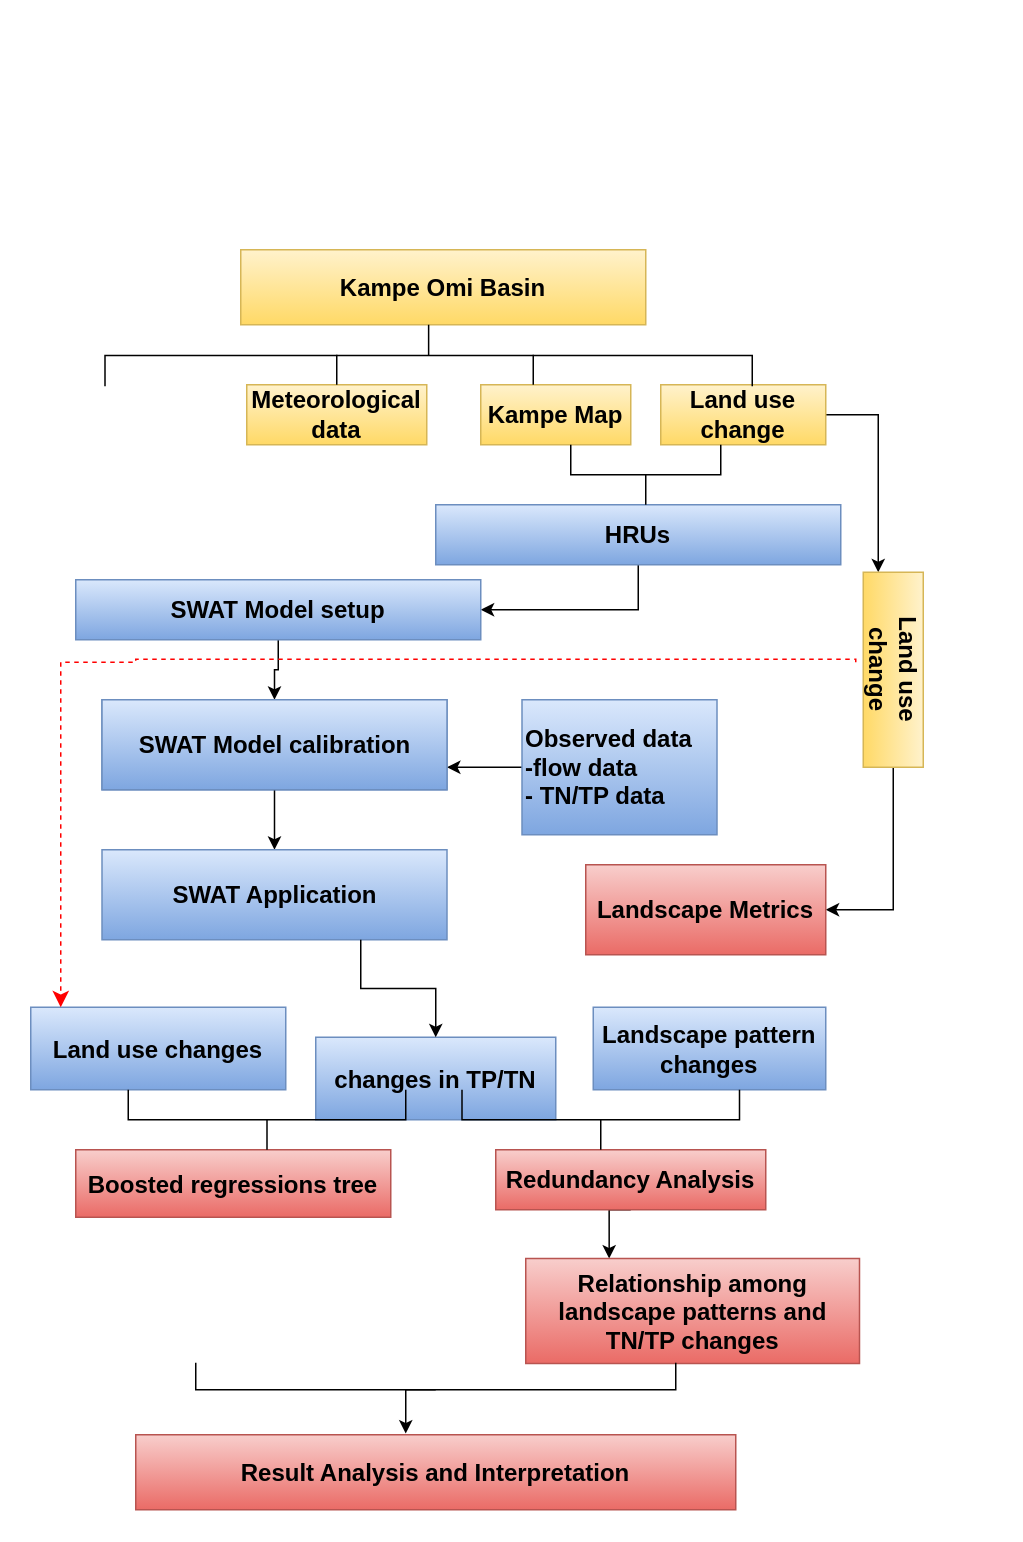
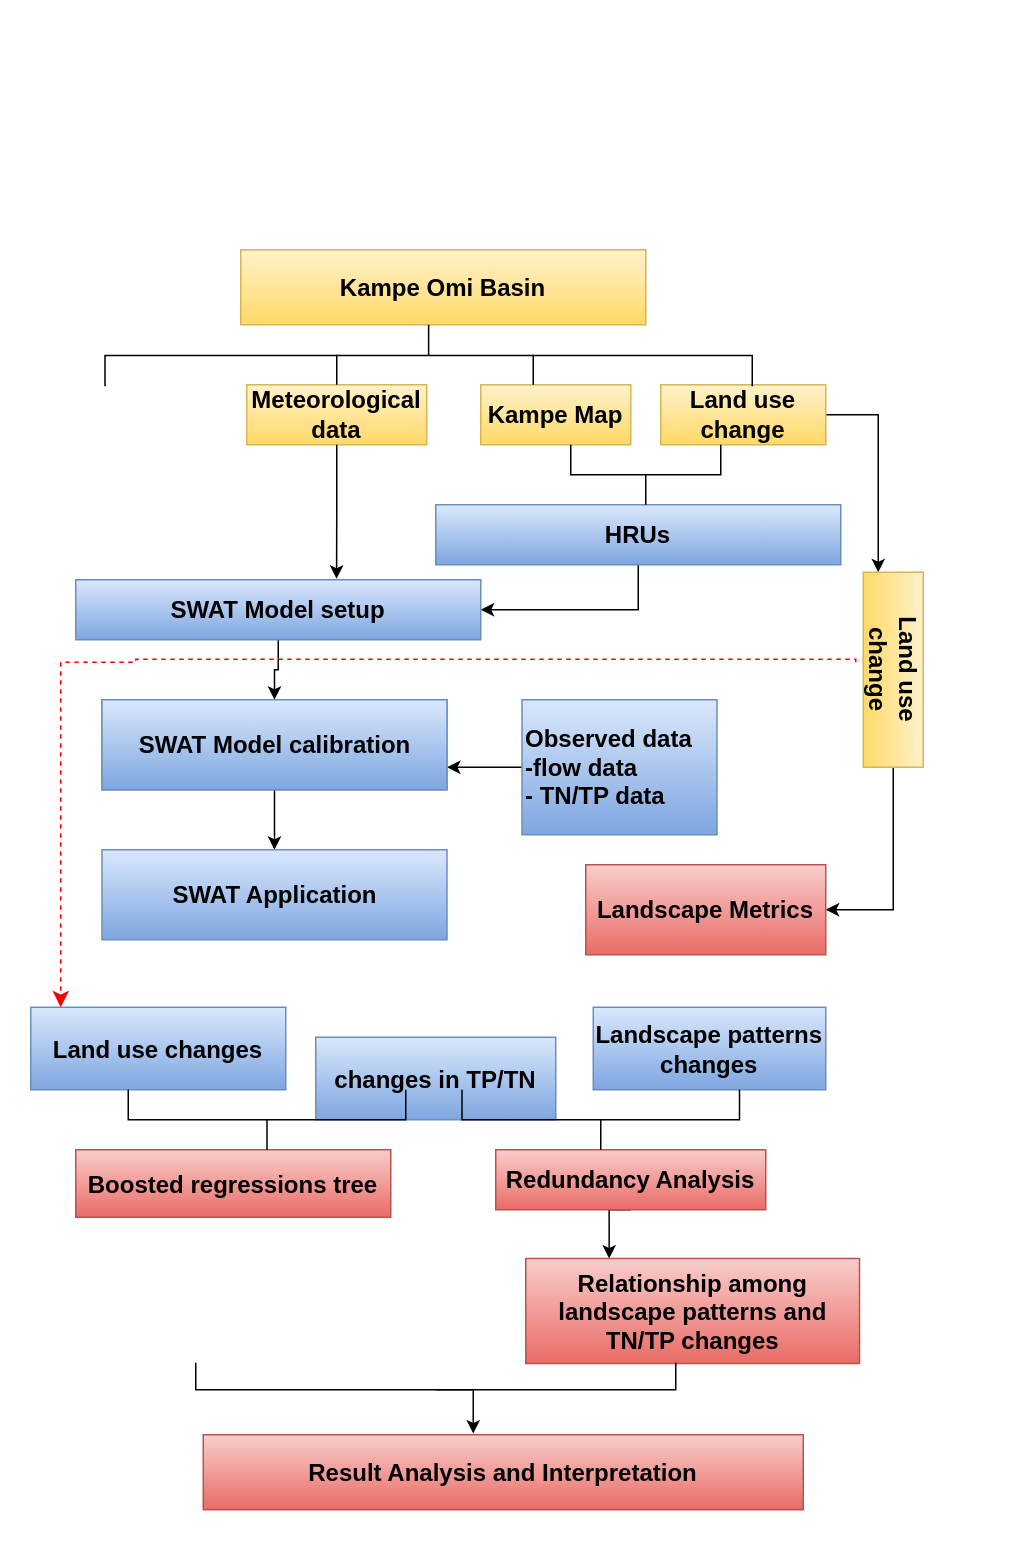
edge "Meteorological data" -> "SWAT Model setup": added
edge "SWAT Application" -> "changes in TP/TN": removed
node "Landscape pattern changes": label "Landscape pattern changes" -> "Landscape patterns changes"
node "Result Analysis and Interpretation": moved (436, 1472) -> (503, 1472)
